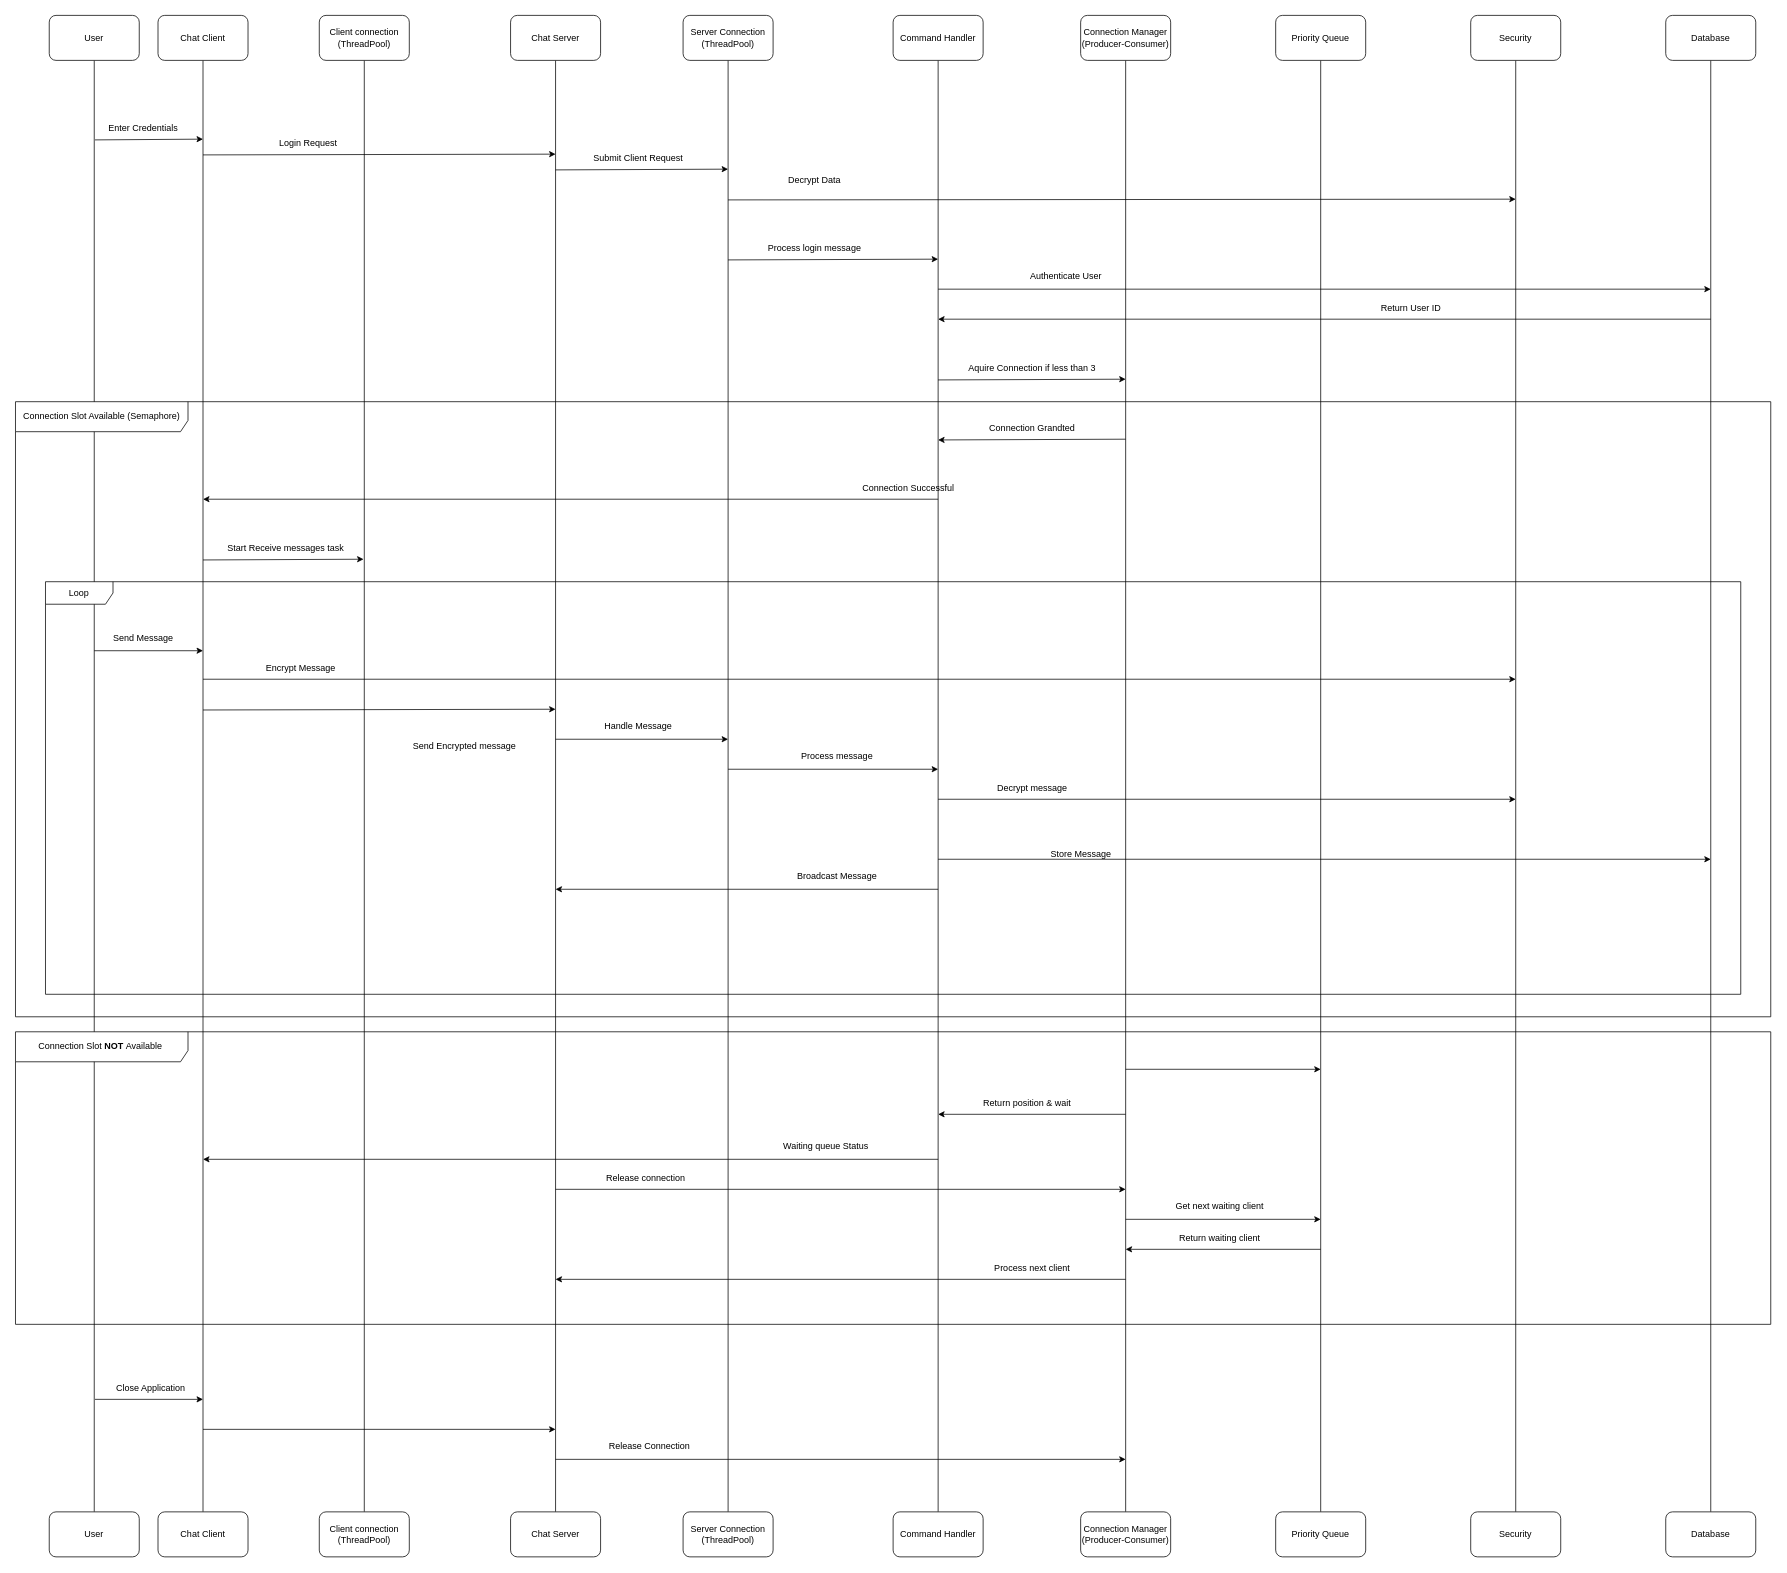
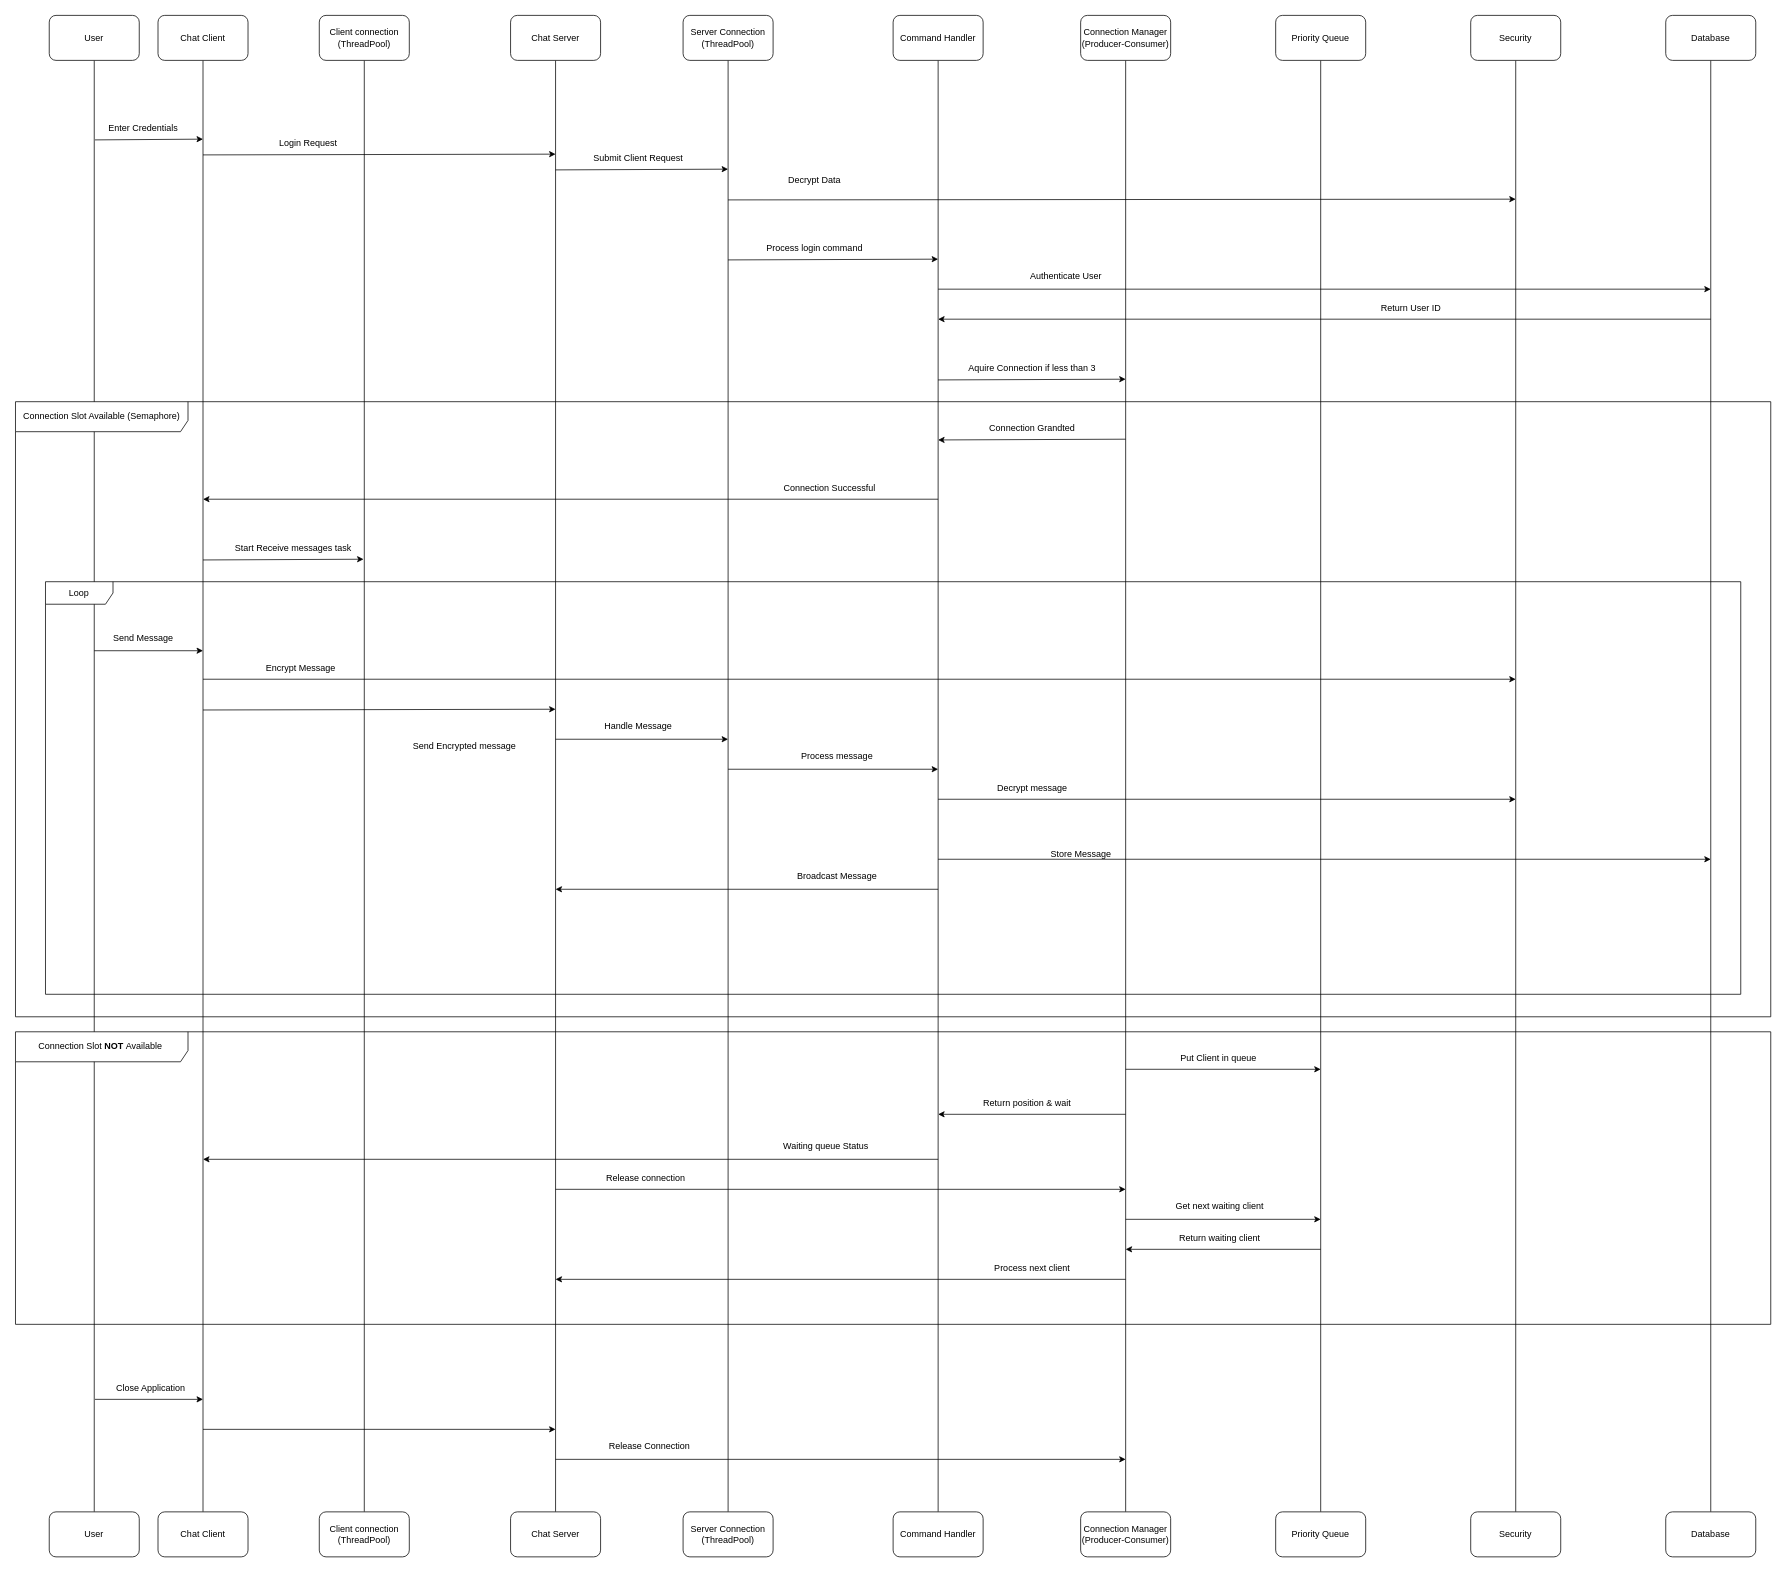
node "Process login message": label "Process login message" -> "Process login command"
node "Connection Successful": moved (908, 488) -> (829, 488)
node "Start Receive messages task": moved (285, 548) -> (293, 548)
node "Put Client in queue": added
